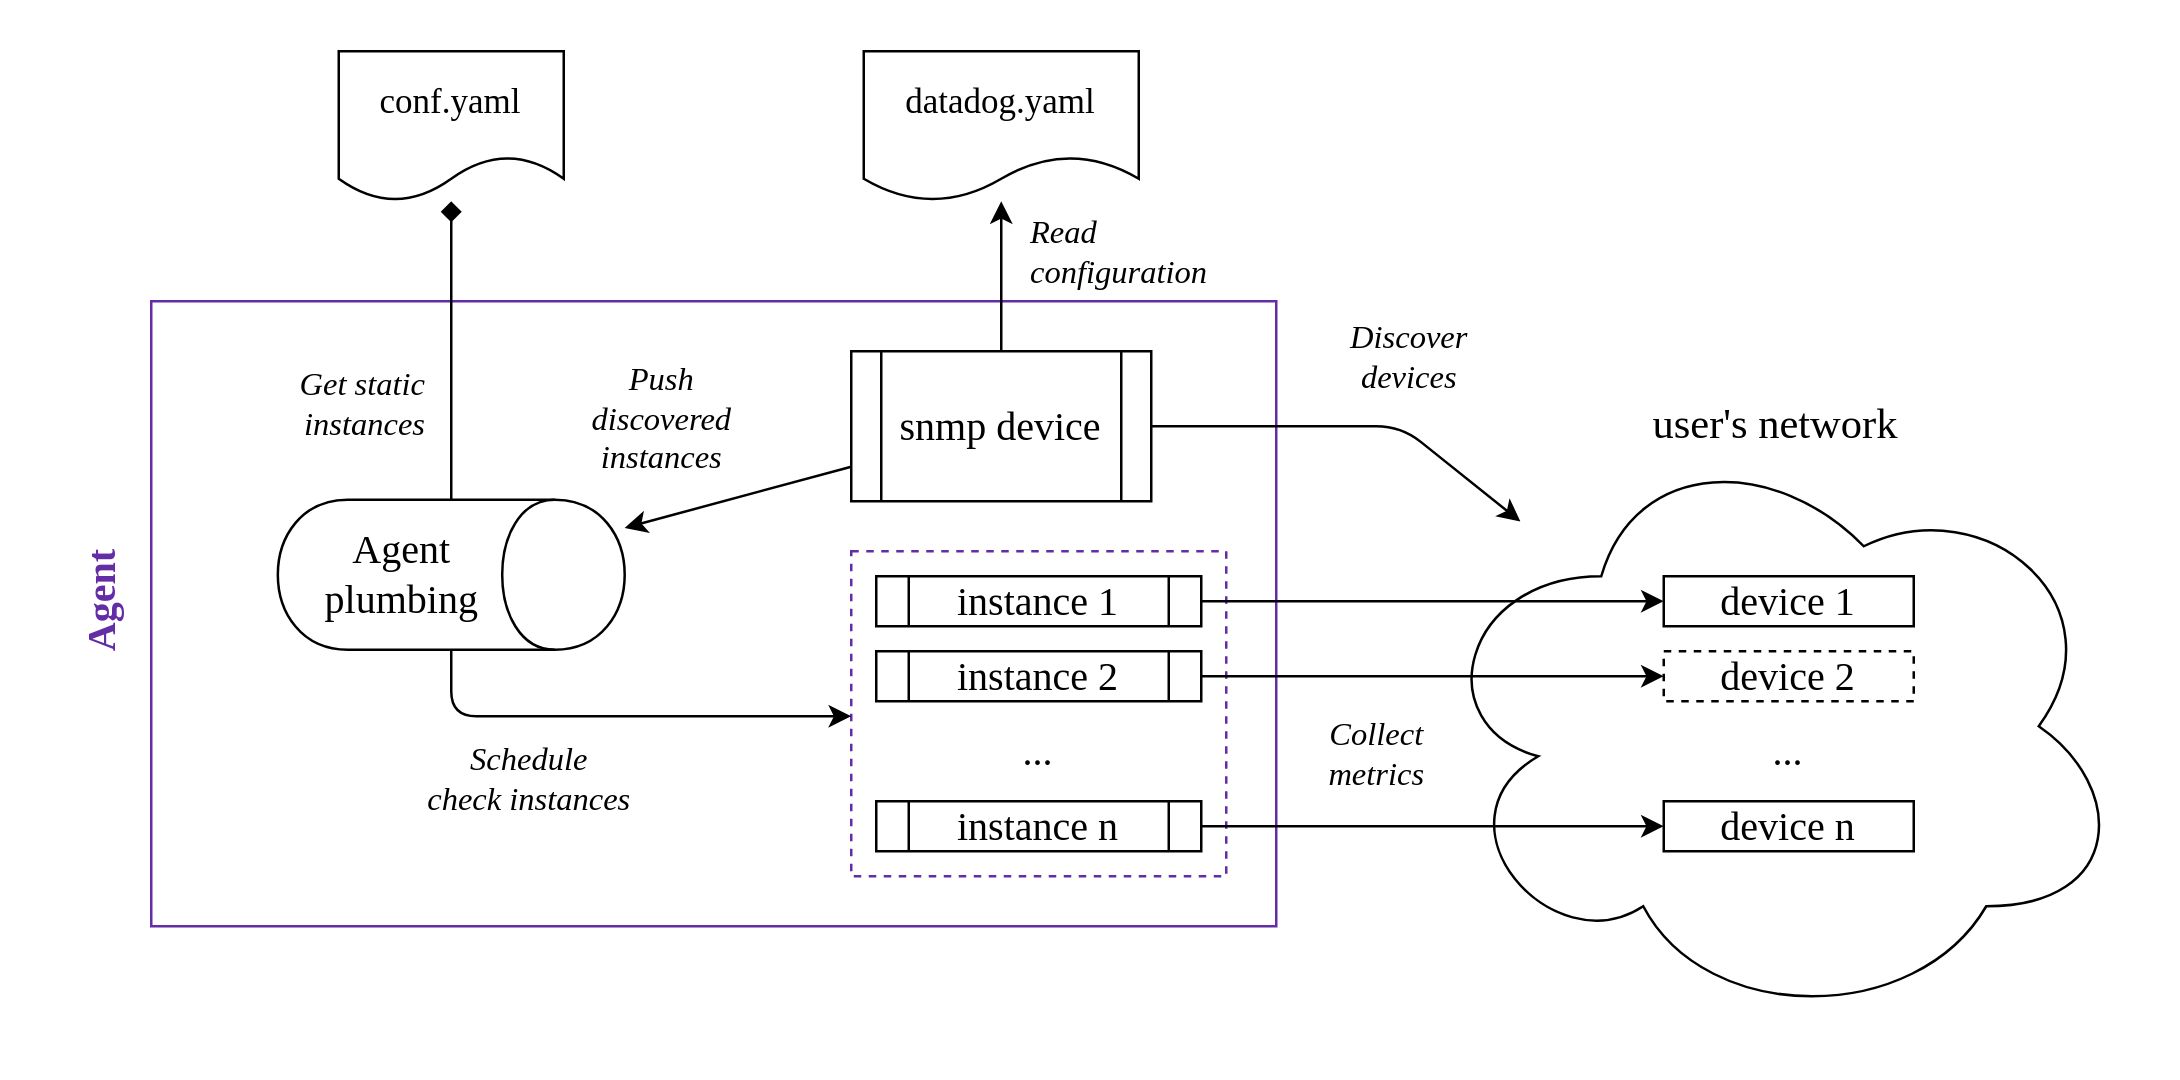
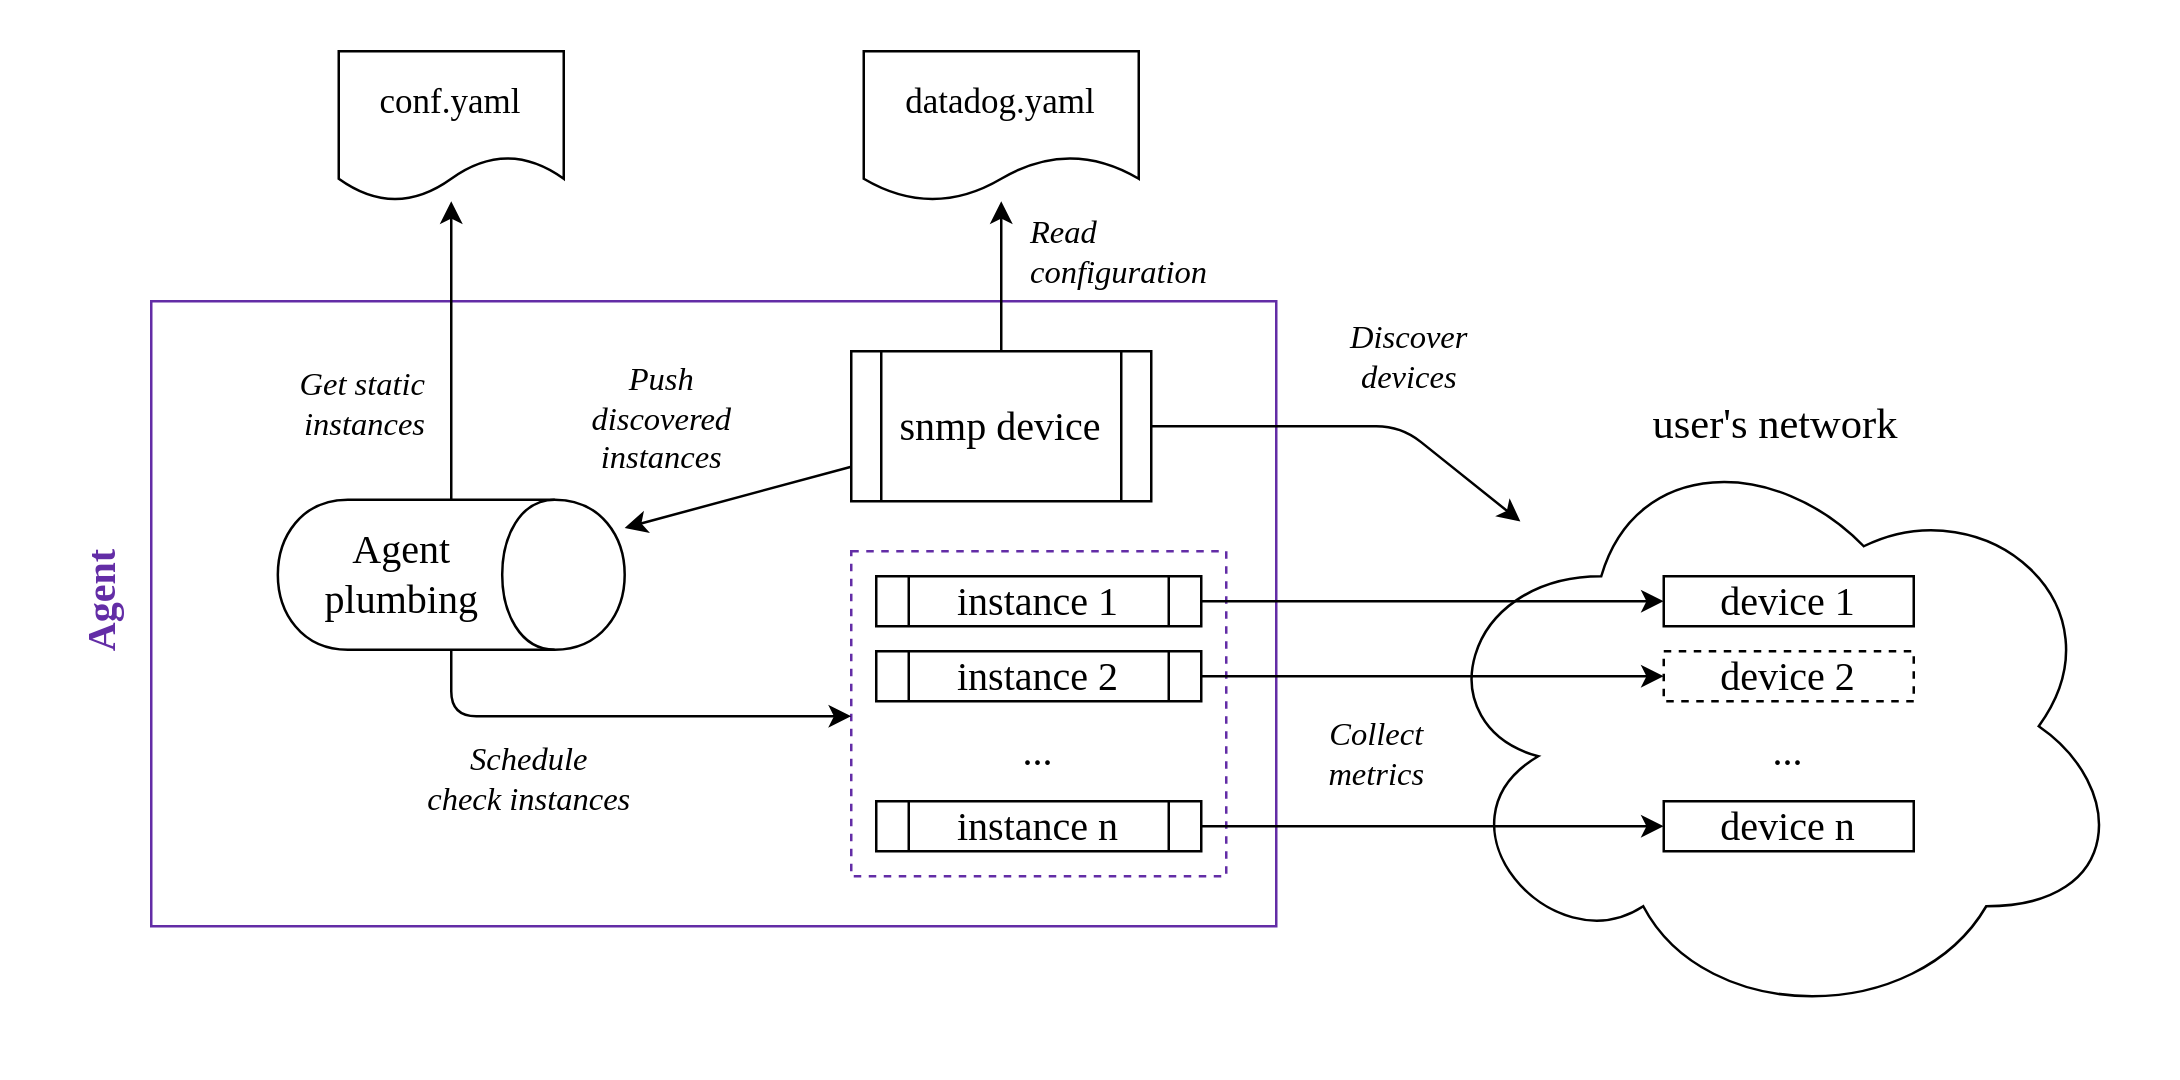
edge "Agent plumbing" -> "conf.yaml": arrowhead diamond -> classic
